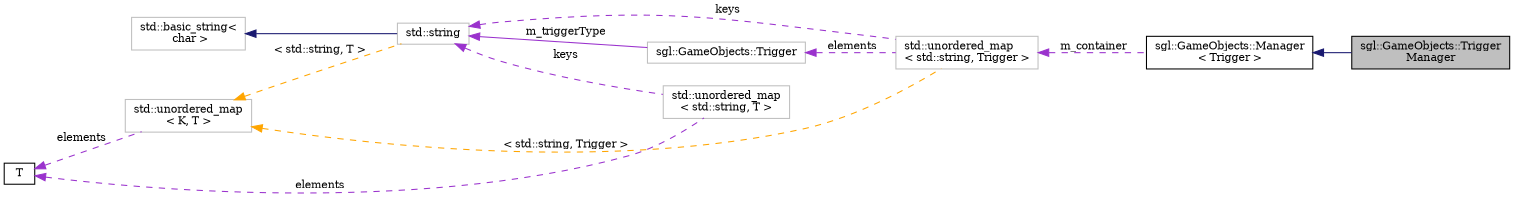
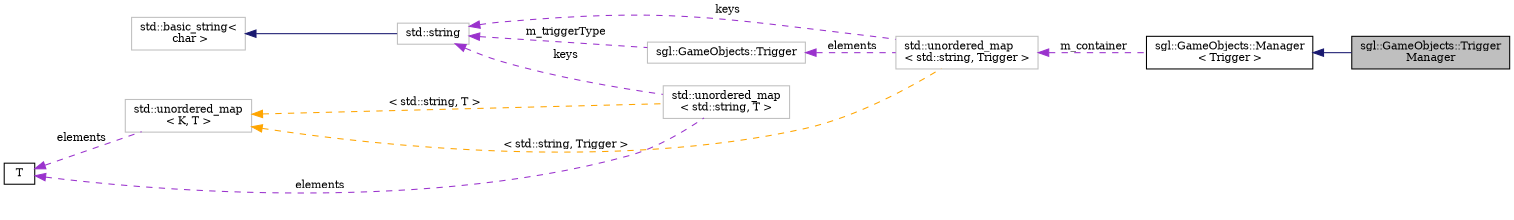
edge "sgl::GameObjects::Trigger" -> "std::string": style solid -> dashed
edge "std::string" -> "std::unordered_map < K, T >": now "std::unordered_map < std::string, T >" -> "std::unordered_map < K, T >"
